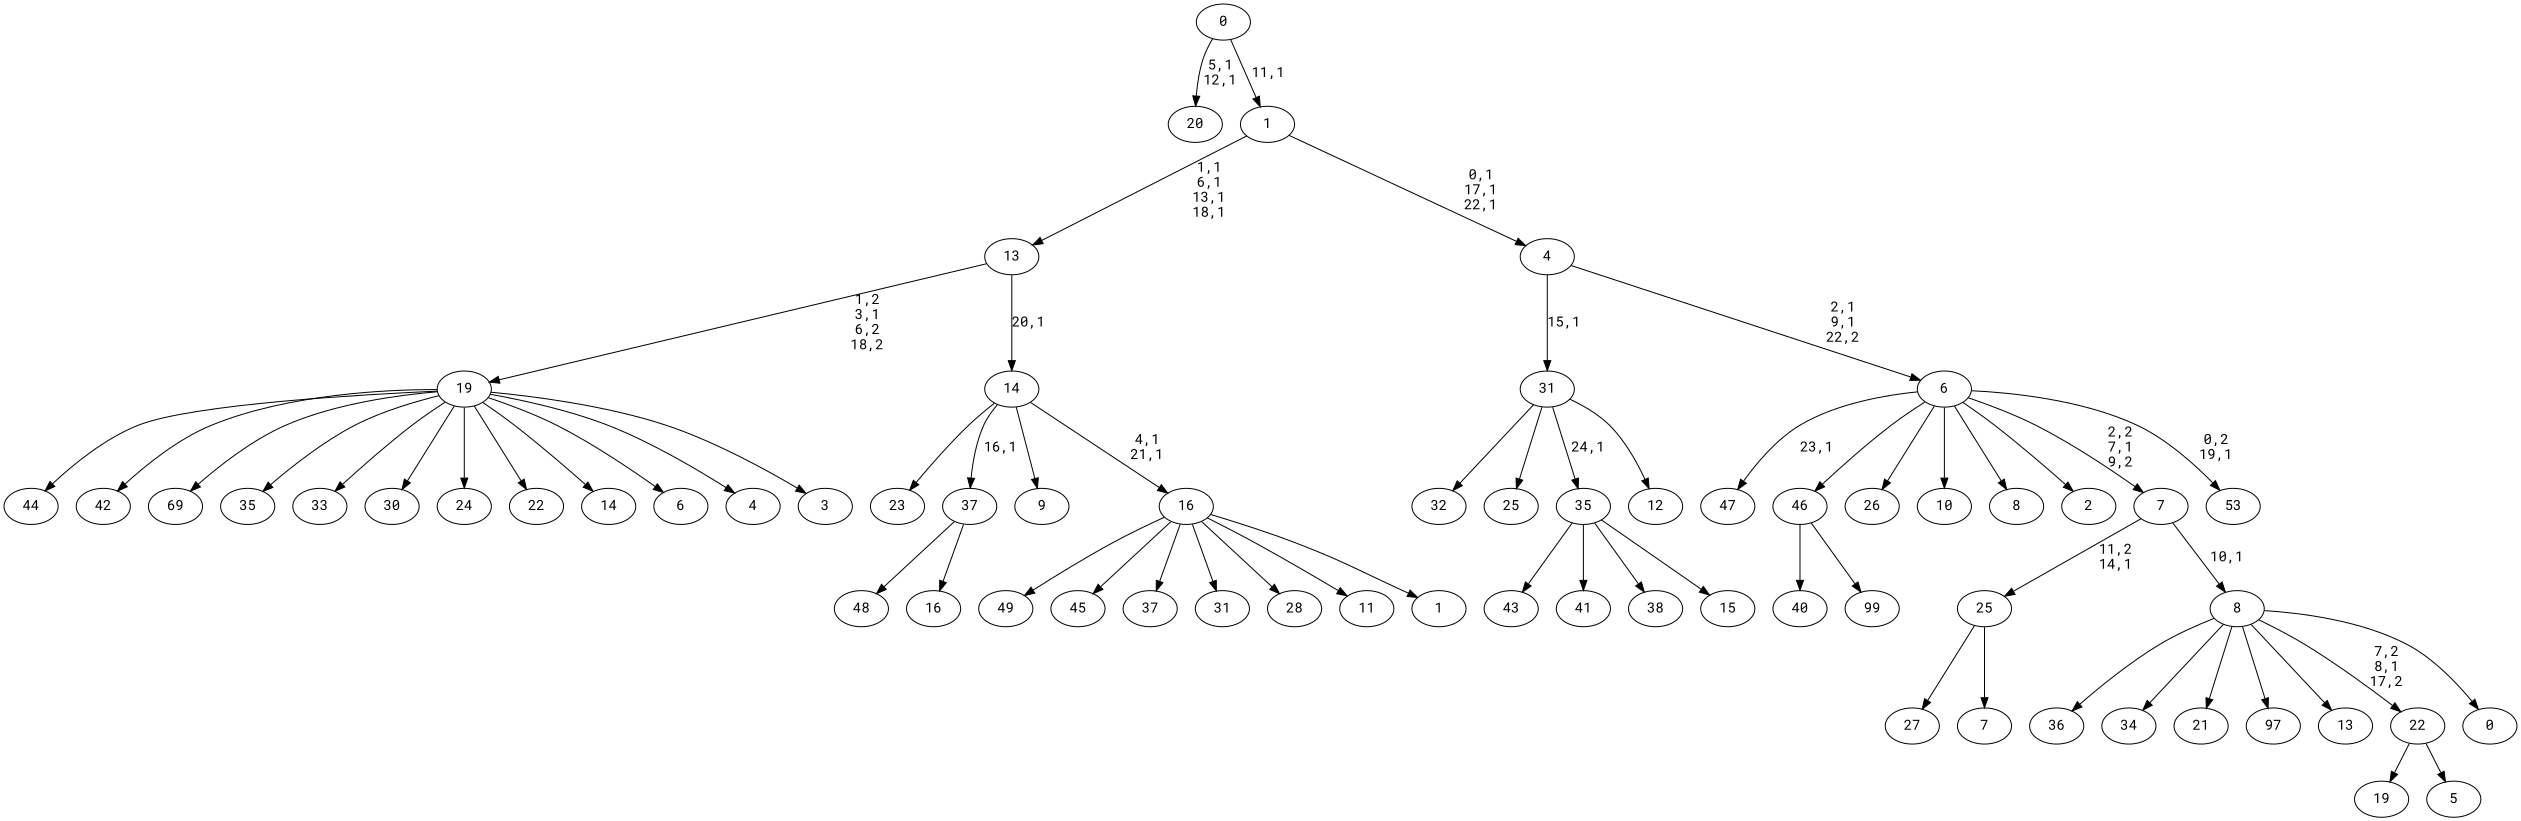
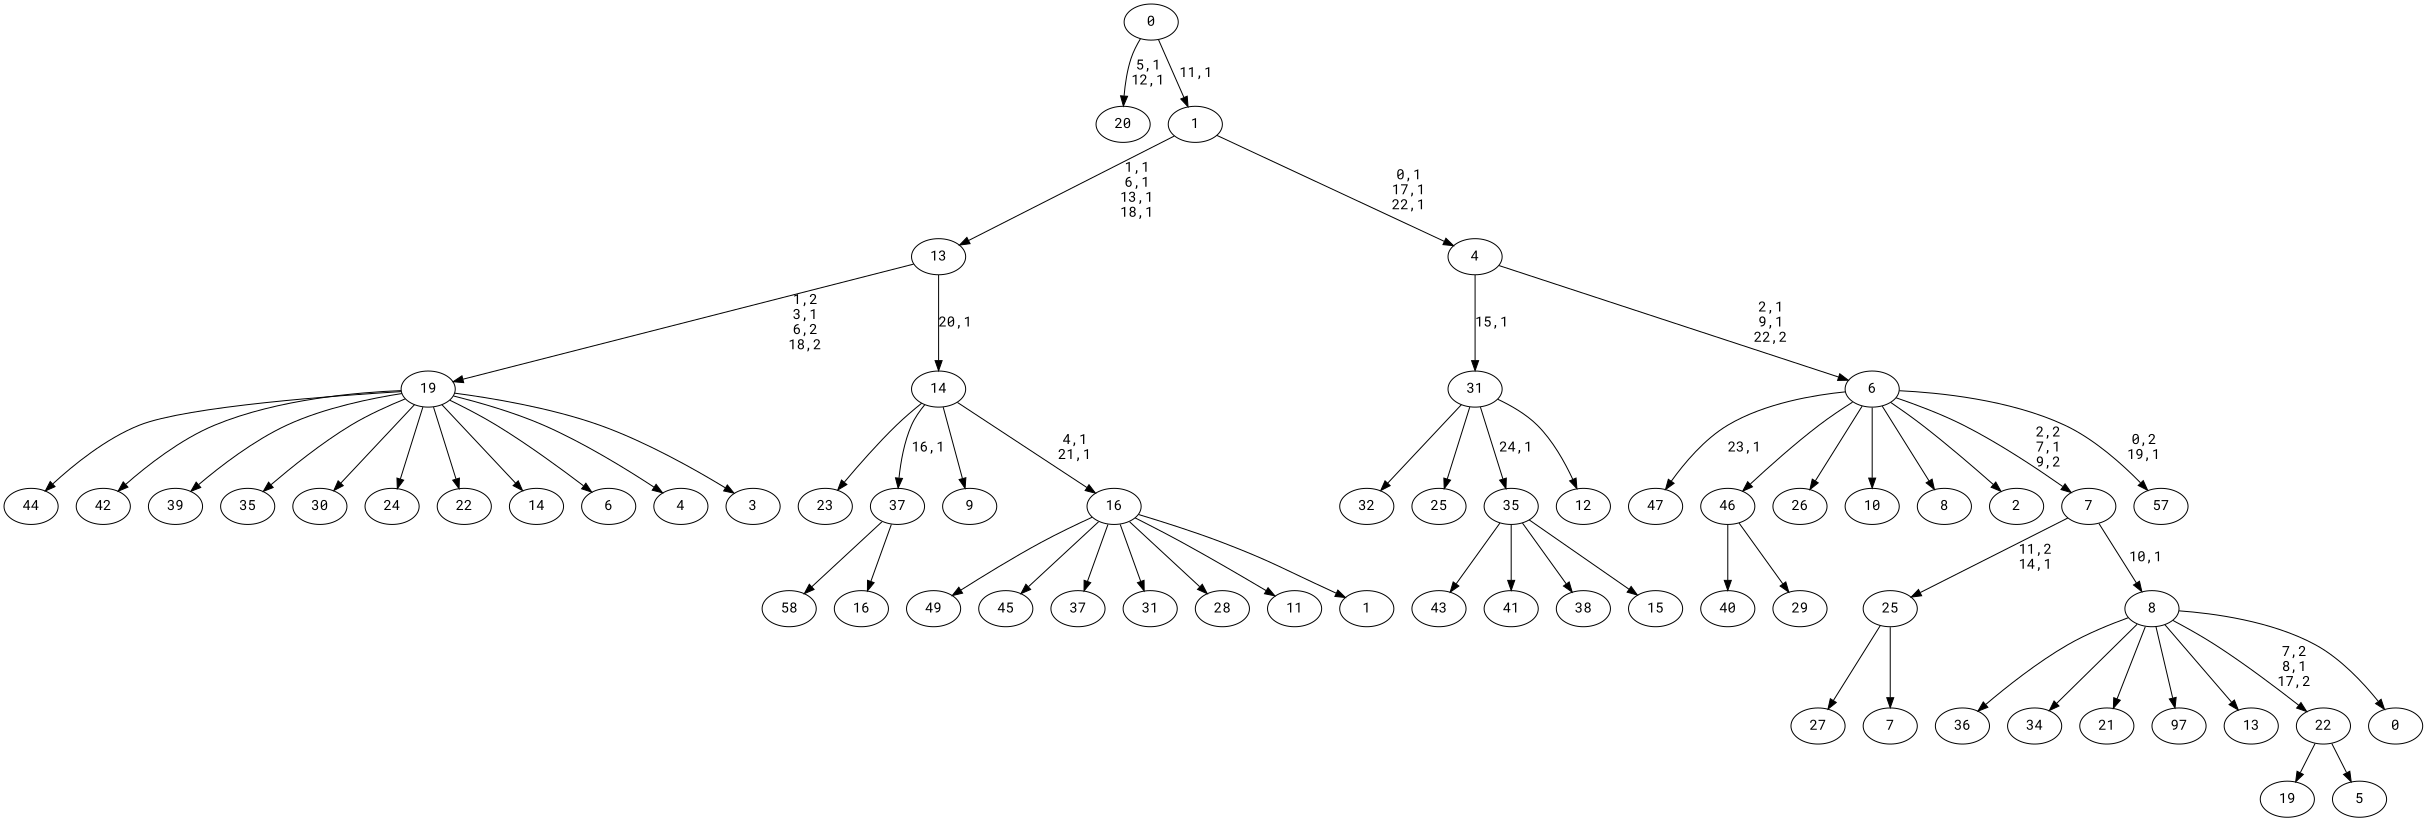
node "69": label "69" -> "39"
node "33": removed
node "53": label "53" -> "57"
node "48": label "48" -> "58"
node "99": label "99" -> "29"
